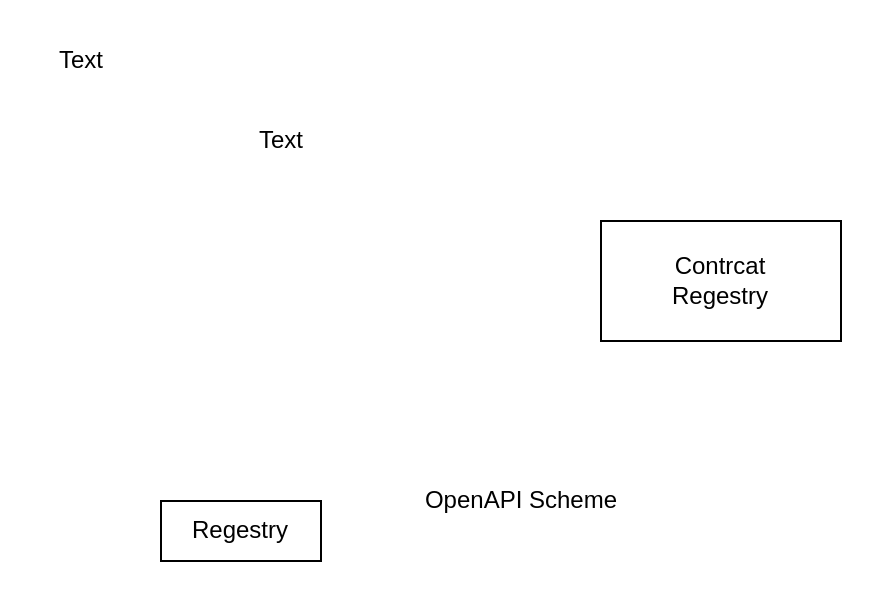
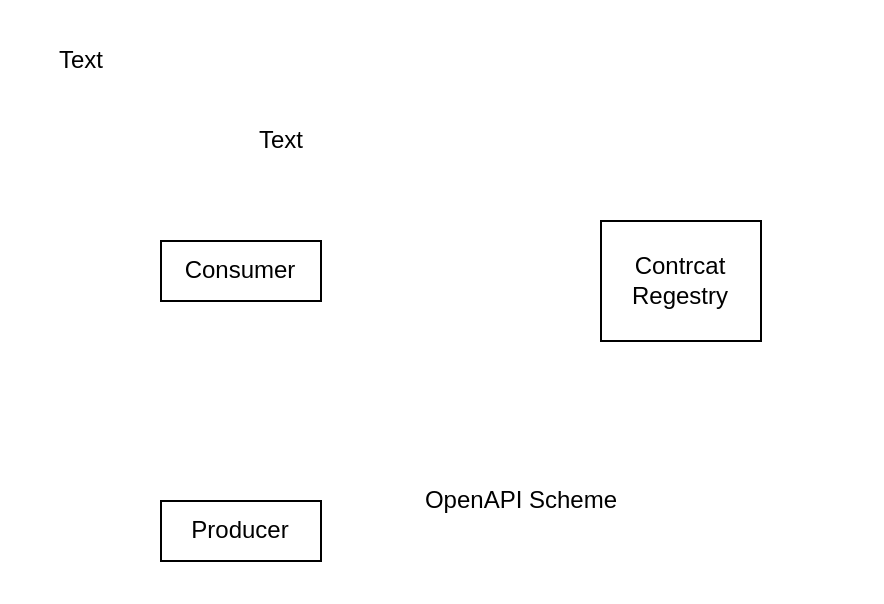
node "Consumer": added
node "Contrcat Regestry": size 240x120 -> 160x120
node "Regestry": label "Regestry" -> "Producer"
